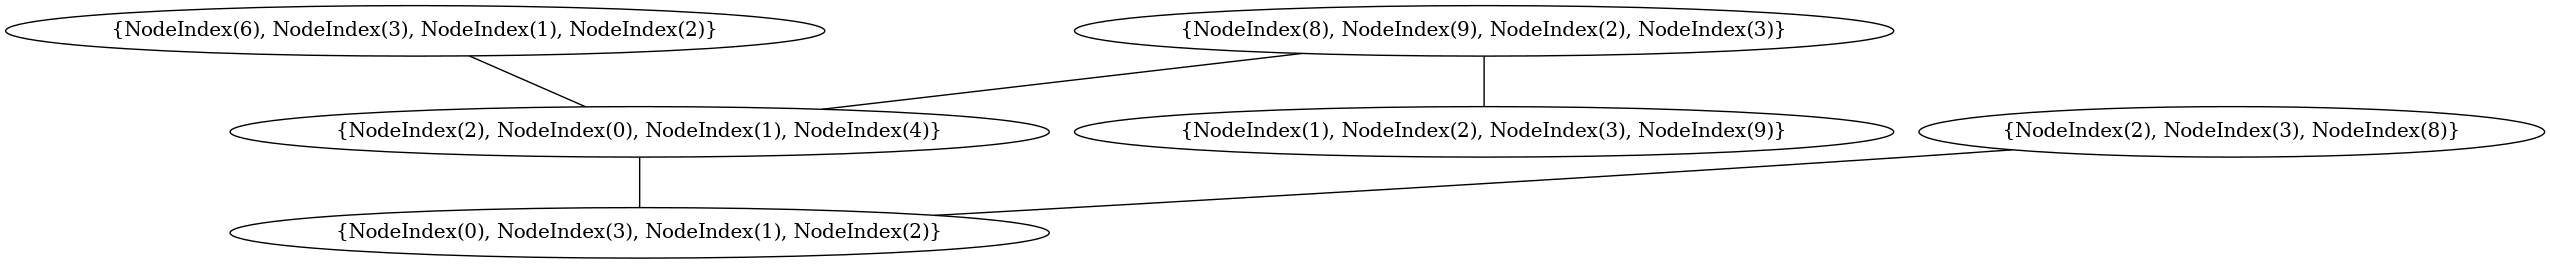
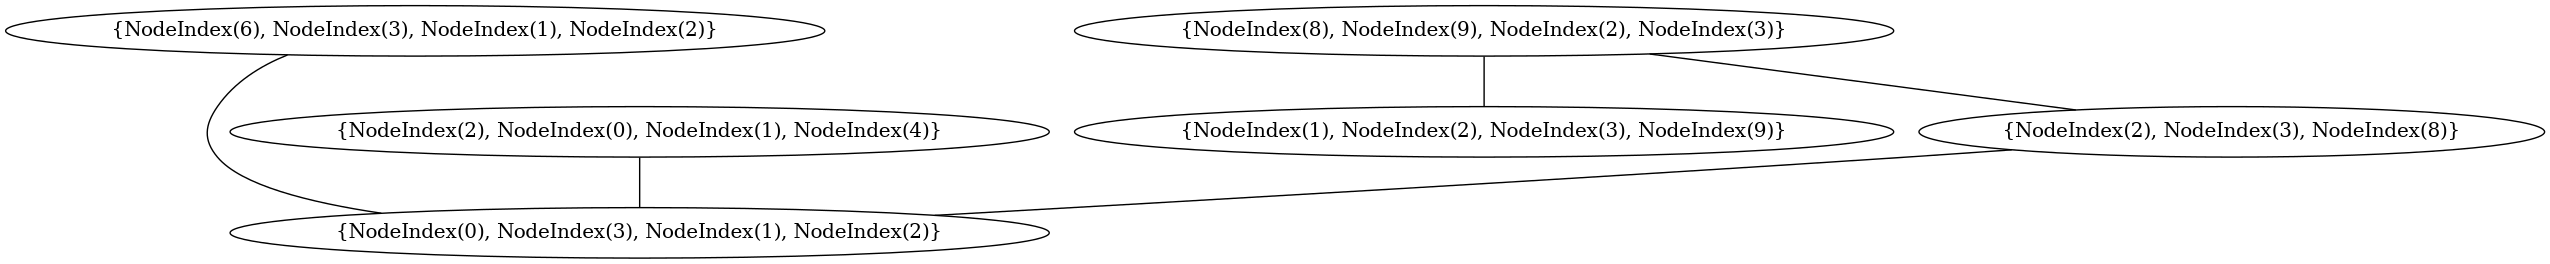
edge "{NodeIndex(6), NodeIndex(3), NodeIndex(1), NodeIndex(2)}" -- "{NodeIndex(2), NodeIndex(0), NodeIndex(1), NodeIndex(4)}": now "{NodeIndex(6), NodeIndex(3), NodeIndex(1), NodeIndex(2)}" -- "{NodeIndex(0), NodeIndex(3), NodeIndex(1), NodeIndex(2)}"
edge "{NodeIndex(8), NodeIndex(9), NodeIndex(2), NodeIndex(3)}" -- "{NodeIndex(2), NodeIndex(0), NodeIndex(1), NodeIndex(4)}": now "{NodeIndex(8), NodeIndex(9), NodeIndex(2), NodeIndex(3)}" -- "{NodeIndex(2), NodeIndex(3), NodeIndex(8)}"
